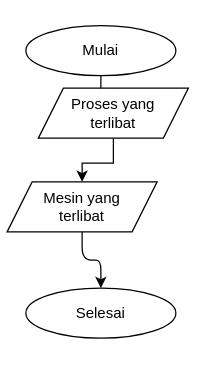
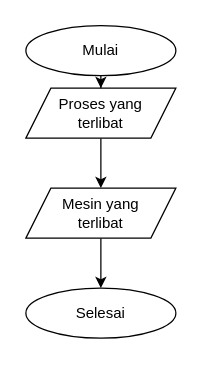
node "Proses yang terlibat": moved (113, 113) -> (101, 113)
node "Mesin yang terlibat": moved (82, 207) -> (101, 213)
